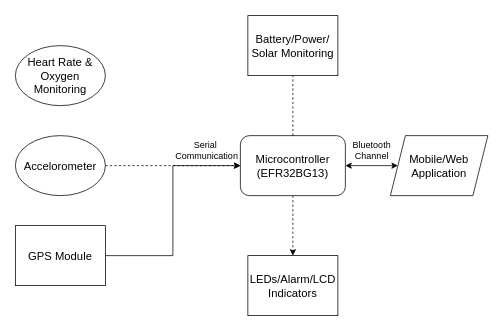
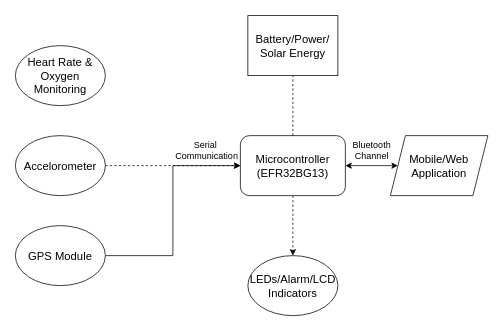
node "Battery/Power/ Solar Monitoring": label "Battery/Power/ Solar Monitoring" -> "Battery/Power/ Solar Energy"
node "GPS Module": shape rectangle -> ellipse
node "LEDs/Alarm/LCDIndicators": shape rectangle -> ellipse
